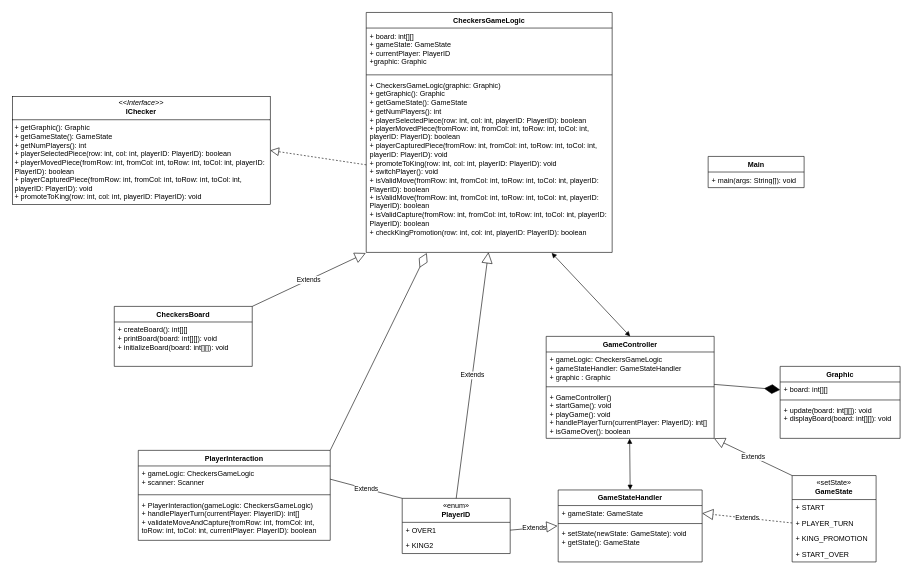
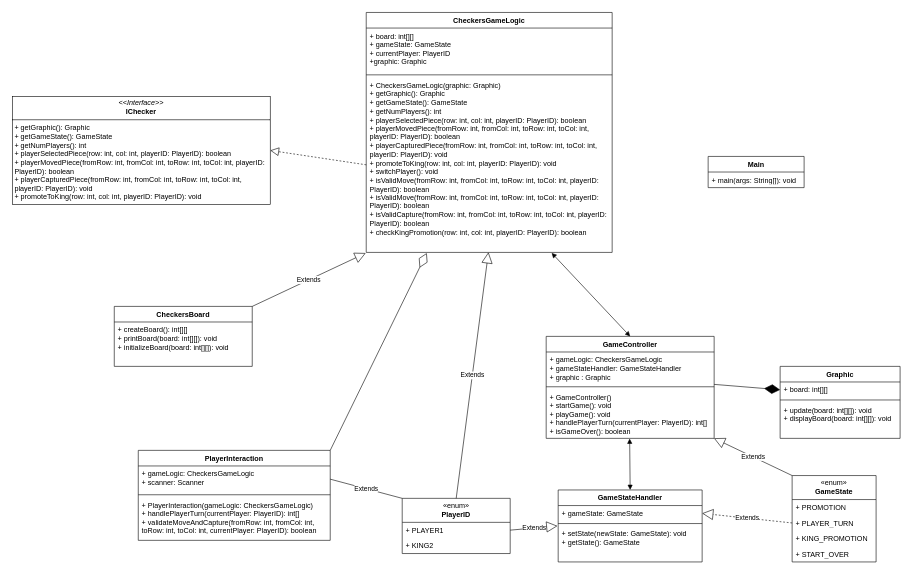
node "«setState» GameState": label "«setState» GameState" -> "«enum» GameState"
node "+ START": label "+ START" -> "+ PROMOTION"
node "+ OVER1": label "+ OVER1" -> "+ PLAYER1"
